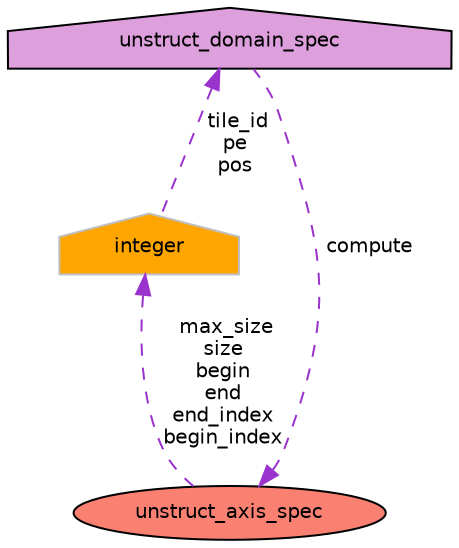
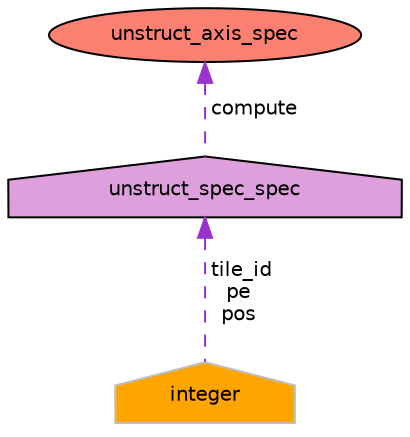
node "unstruct_domain_spec": label "unstruct_domain_spec" -> "unstruct_spec_spec"
edge "unstruct_axis_spec" -> "integer": removed, label "max_size size begin end end_index begin_index"
